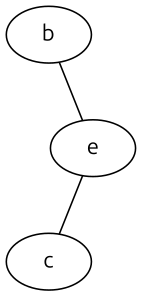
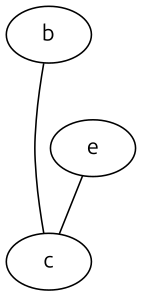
edge "b" -- "e": now "b" -- "c"
